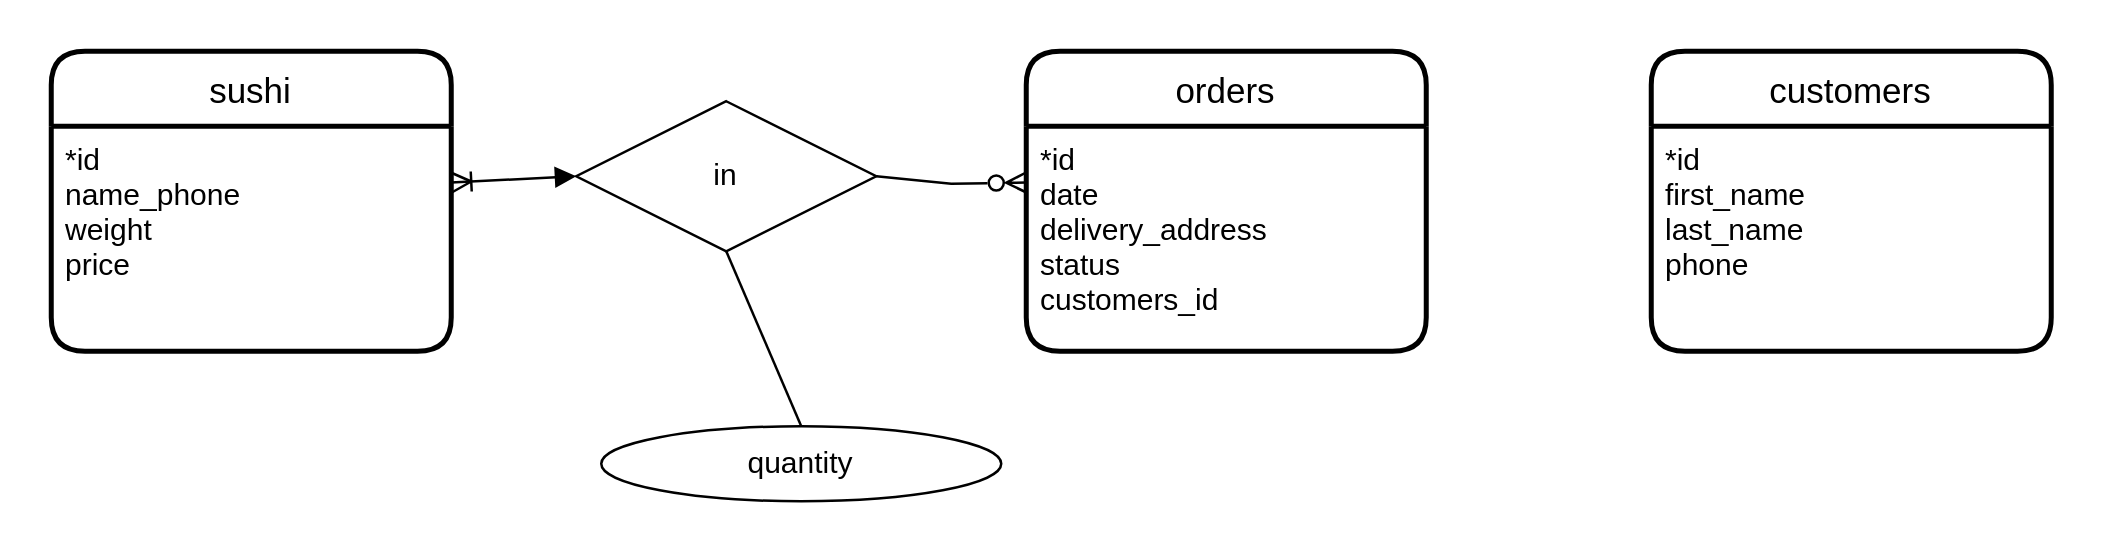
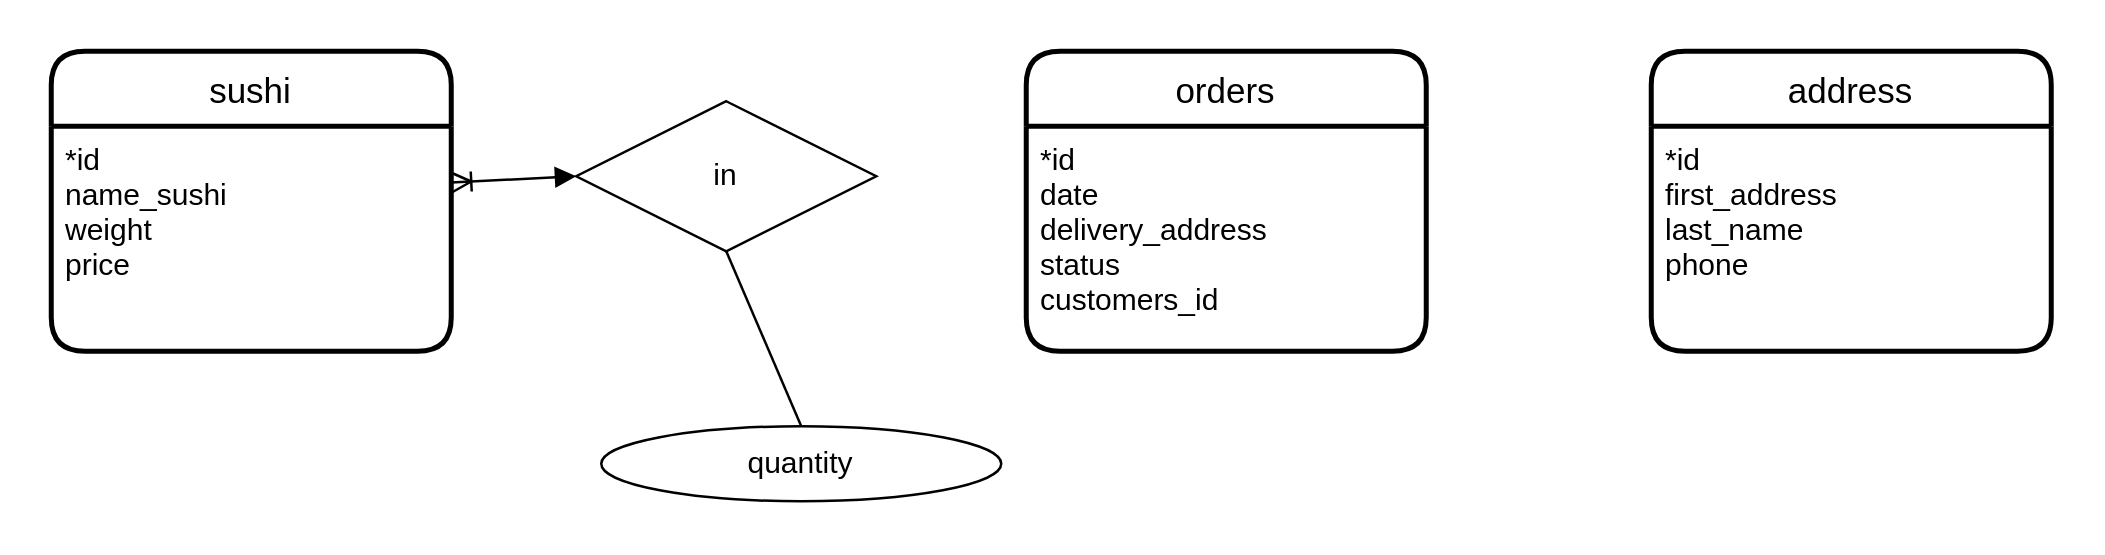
node "customers": label "customers" -> "address"
node "*id name_phone weight price": label "*id name_phone weight price" -> "*id name_sushi weight price"
node "*id first_name last_name phone": label "*id first_name last_name phone" -> "*id first_address last_name phone"
edge "in" -> "*id date delivery_address status customers_id": removed
